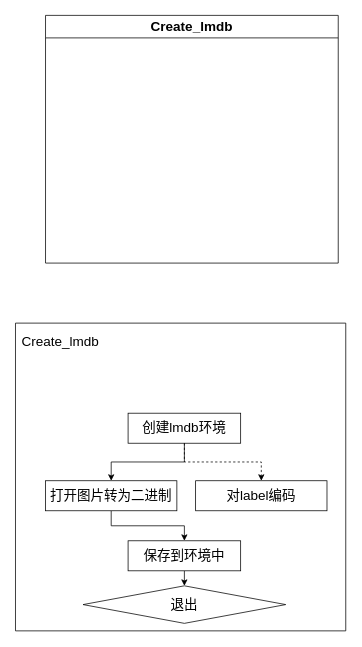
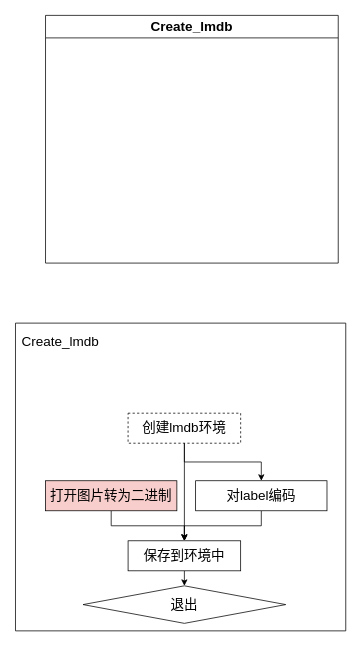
node "创建lmdb环境": style solid -> dashed
edge "创建lmdb环境" -> "对label编码": style dashed -> solid
edge "创建lmdb环境" -> "打开图片转为二进制": now "创建lmdb环境" -> "保存到环境中"
node "打开图片转为二进制": fillcolor #ffffff -> #f8cecc
edge "对label编码" -> "保存到环境中": added
